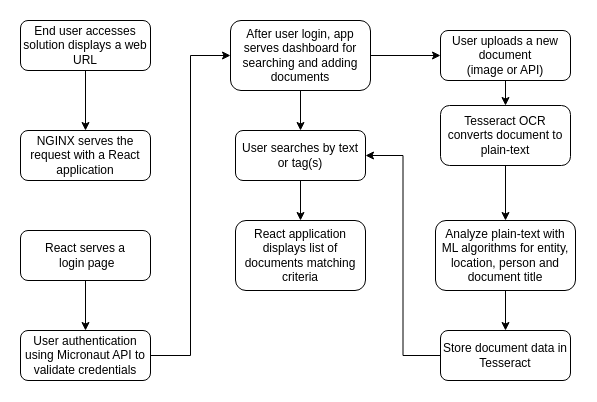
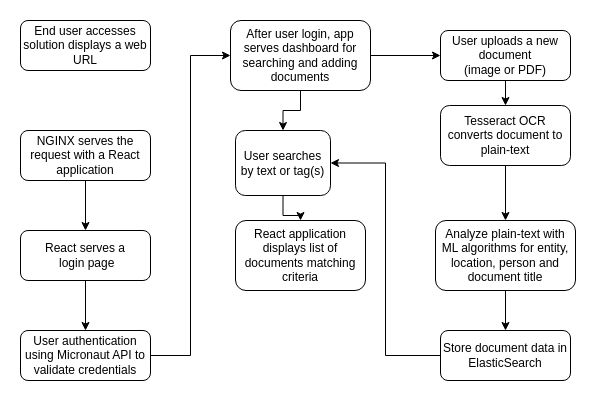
node "User uploads a new document (image or API)": label "User uploads a new document (image or API)" -> "User uploads a new document (image or PDF)"
edge "End user accesses solution displays a web URL" -> "NGINX serves the request with a React application": removed
node "User searches by text or tag(s)": size 130x50 -> 95x65
edge "NGINX serves the request with a React application" -> "React serves a login page": added
node "Store document data in Tesseract": label "Store document data in Tesseract" -> "Store document data in ElasticSearch"
